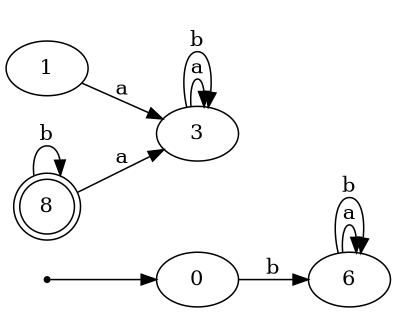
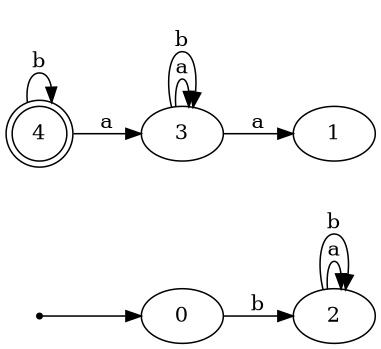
edge "1" -> "3": reversed
node "8": label "8" -> "4"
node "6": label "6" -> "2"
